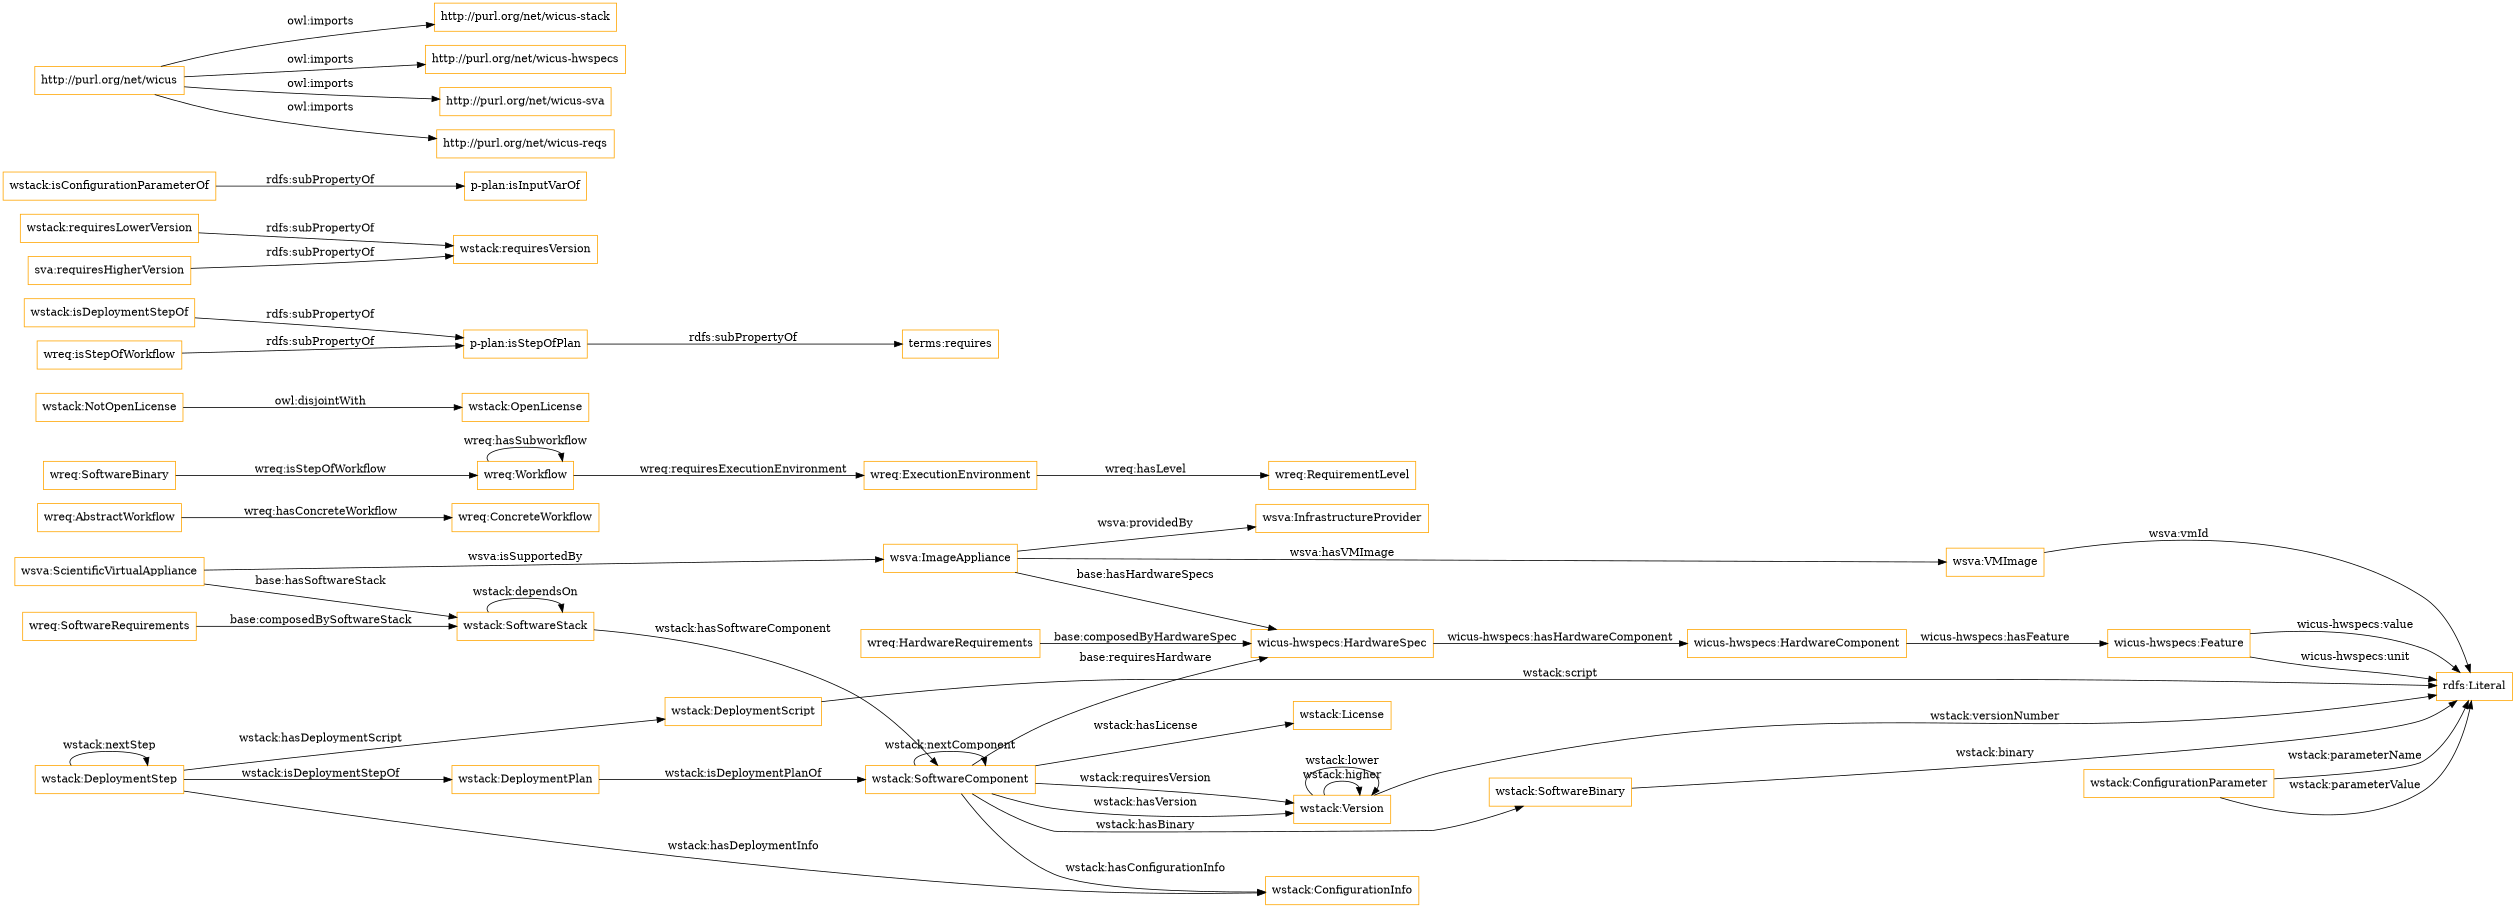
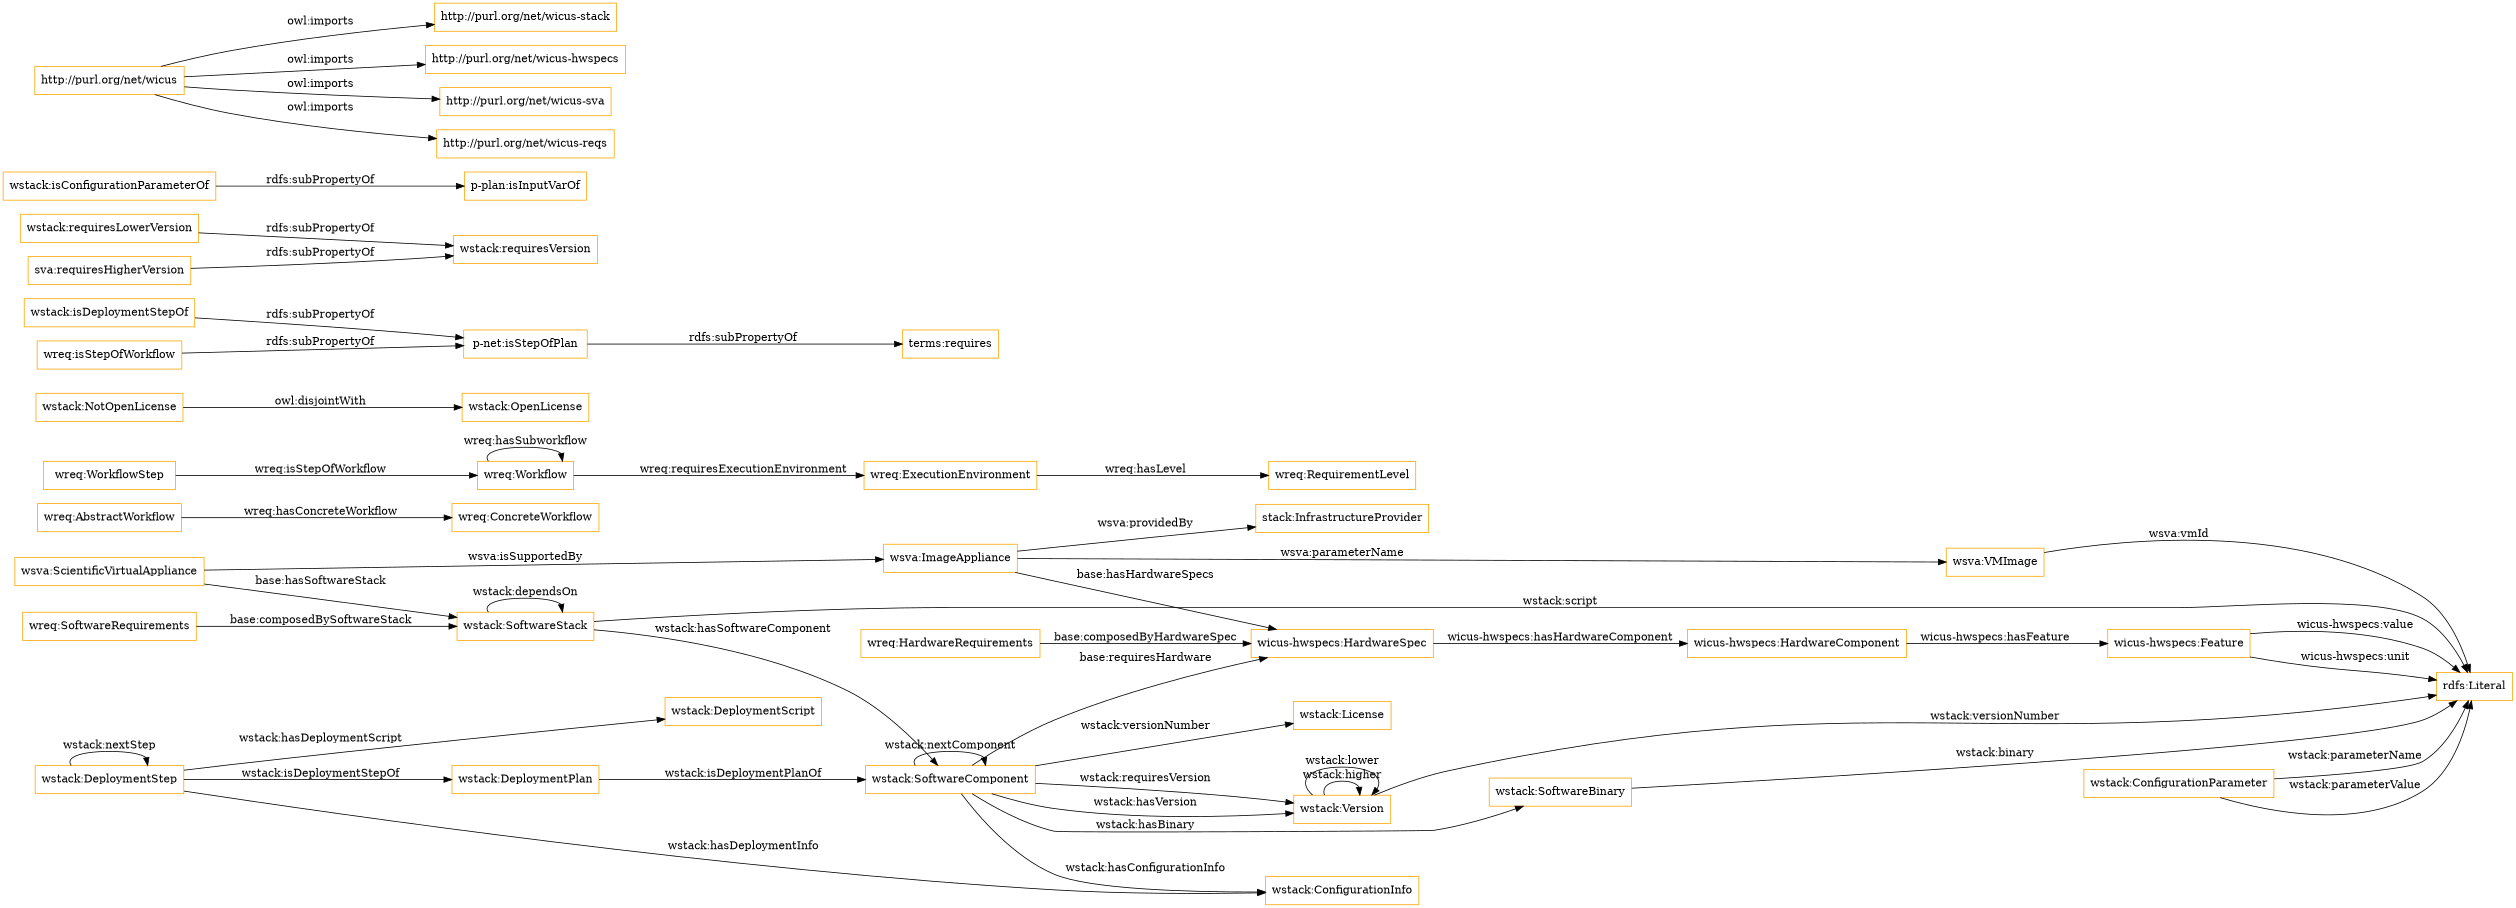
node "p-plan:isStepOfPlan": label "p-plan:isStepOfPlan" -> "p-net:isStepOfPlan"
node "wreq:SoftwareBinary": label "wreq:SoftwareBinary" -> "wreq:WorkflowStep"
node "wsva:InfrastructureProvider": label "wsva:InfrastructureProvider" -> "stack:InfrastructureProvider"
edge "wsva:ImageAppliance" -> "wsva:VMImage": label "wsva:hasVMImage" -> "wsva:parameterName"
edge "wstack:DeploymentScript" -> "rdfs:Literal": now "wstack:SoftwareStack" -> "rdfs:Literal"
edge "wstack:SoftwareComponent" -> "wstack:License": label "wstack:hasLicense" -> "wstack:versionNumber"
